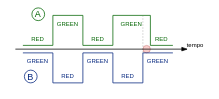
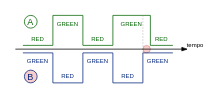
node "A": moved (38, 14) -> (31, 22)
node "B": fillcolor #ffffff -> #f8cecc
